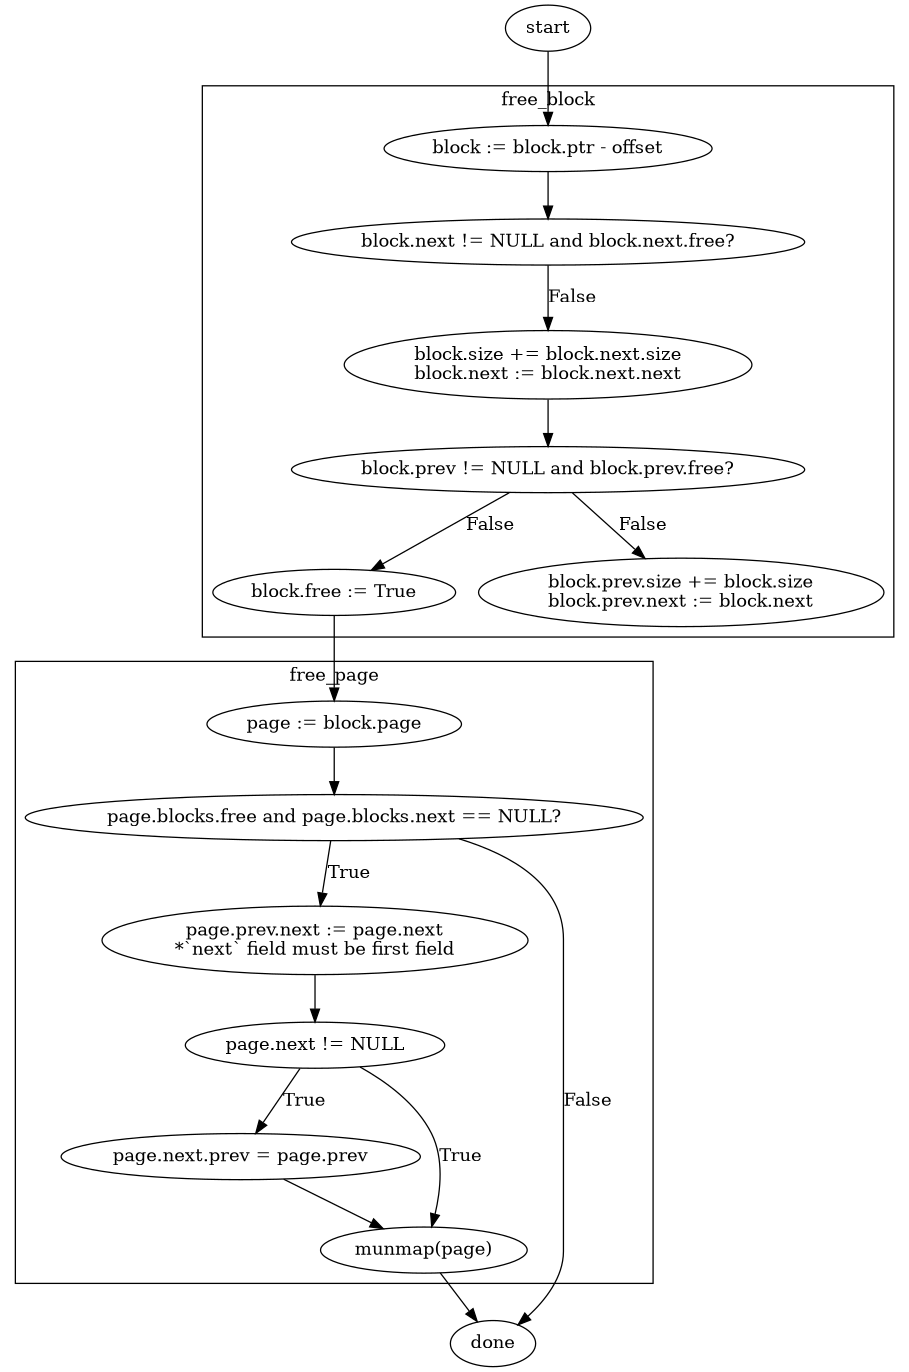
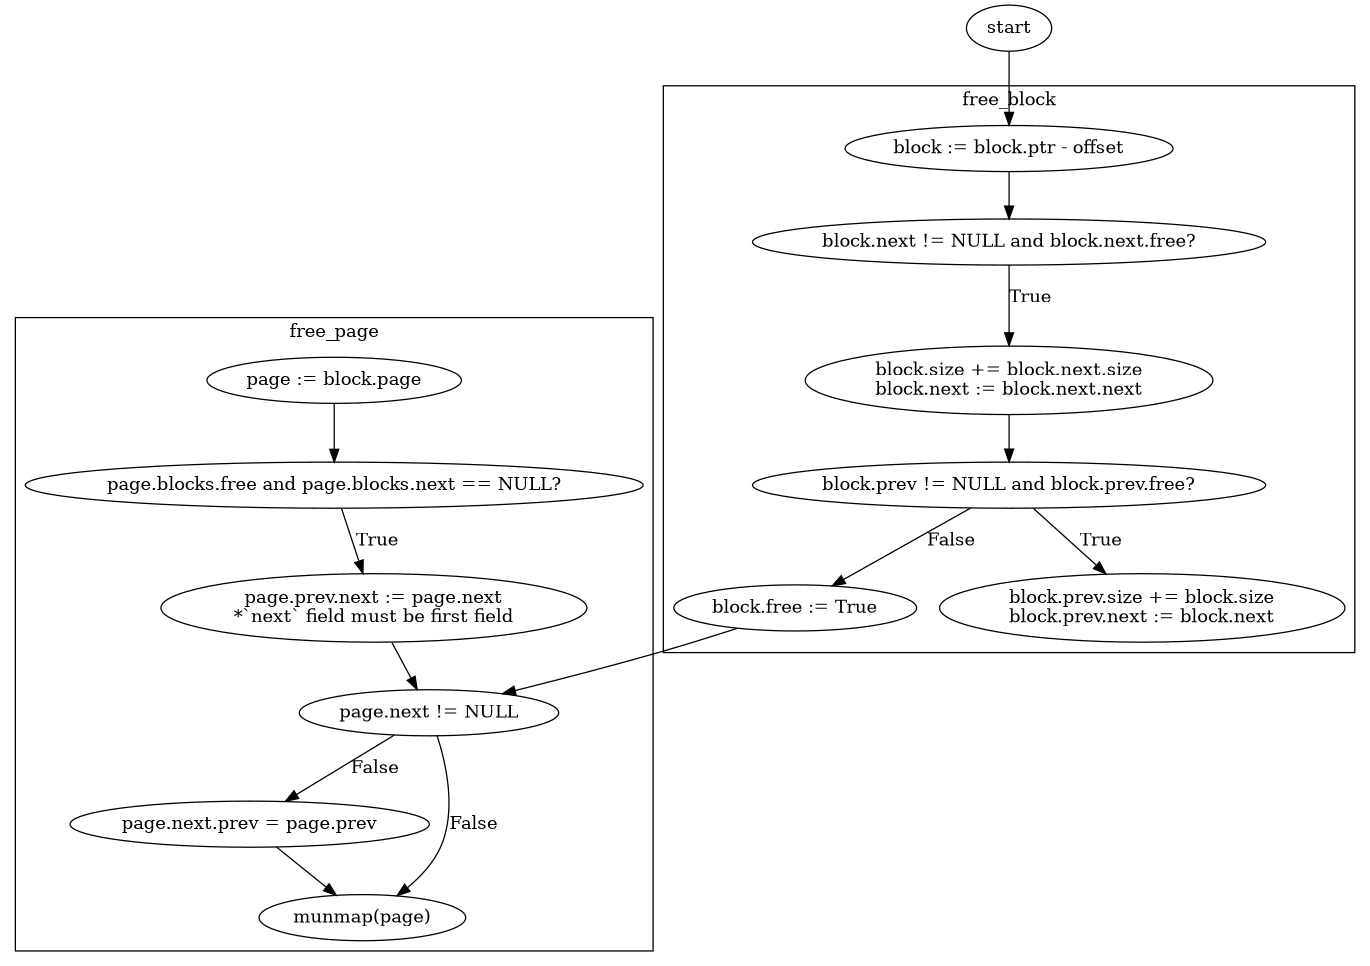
edge "block.next != NULL and block.next.free?" -> "block.size += block.next.size block.next := block.next.next": label "False" -> "True"
edge "block.prev != NULL and block.prev.free?" -> "block.prev.size += block.size block.prev.next := block.next": label "False" -> "True"
edge "block.free := True" -> "page := block.page": now "block.free := True" -> "page.next != NULL"
edge "page.next != NULL" -> "page.next.prev = page.prev": label "True" -> "False"
edge "page.next != NULL" -> "munmap(page)": label "True" -> "False"
node "done": removed
